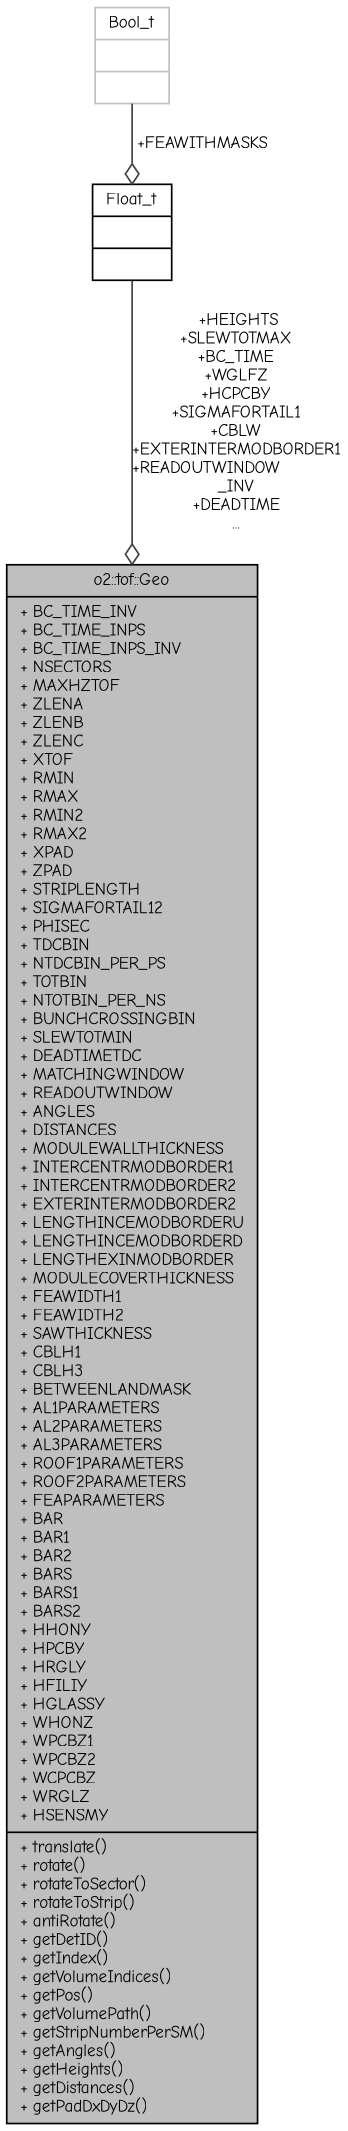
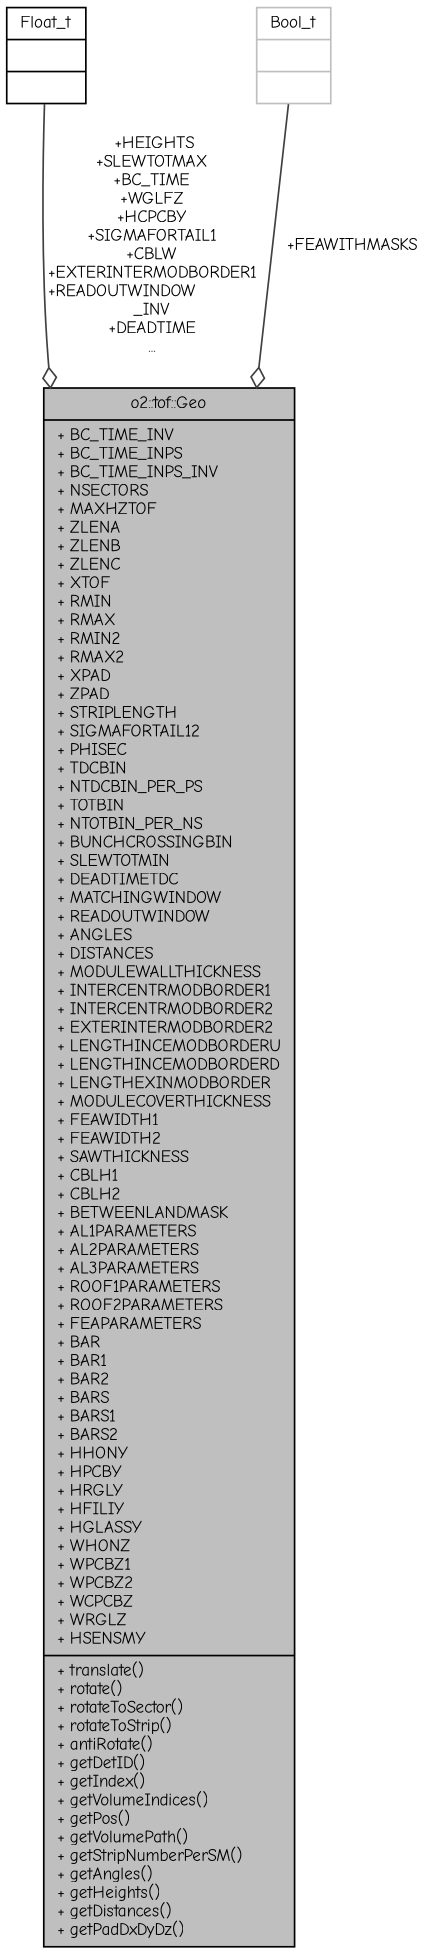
edge "Bool_t" -> "Float_t": now "Bool_t" -> "o2::tof::Geo"
node "o2::tof::Geo": text "+ CBLH3" -> "+ CBLH2"
